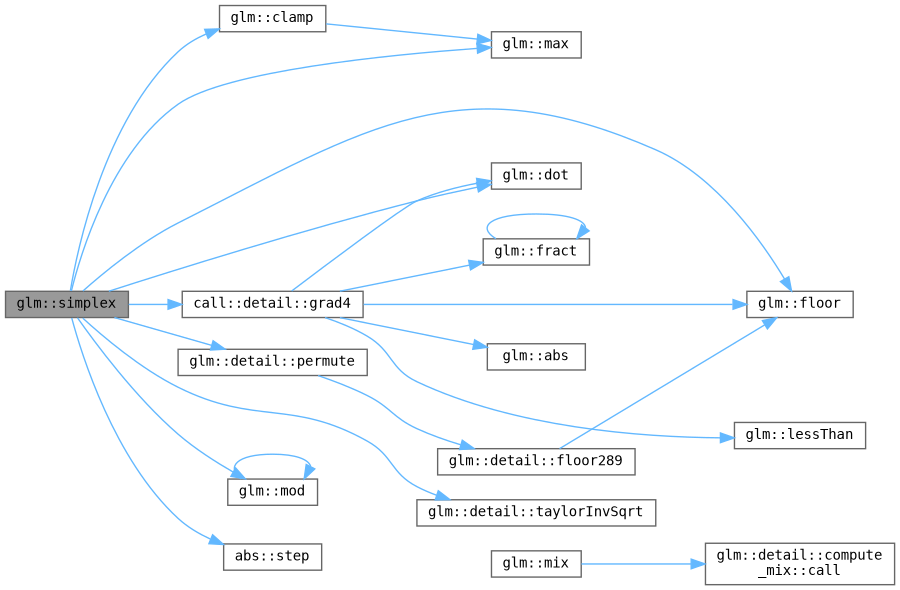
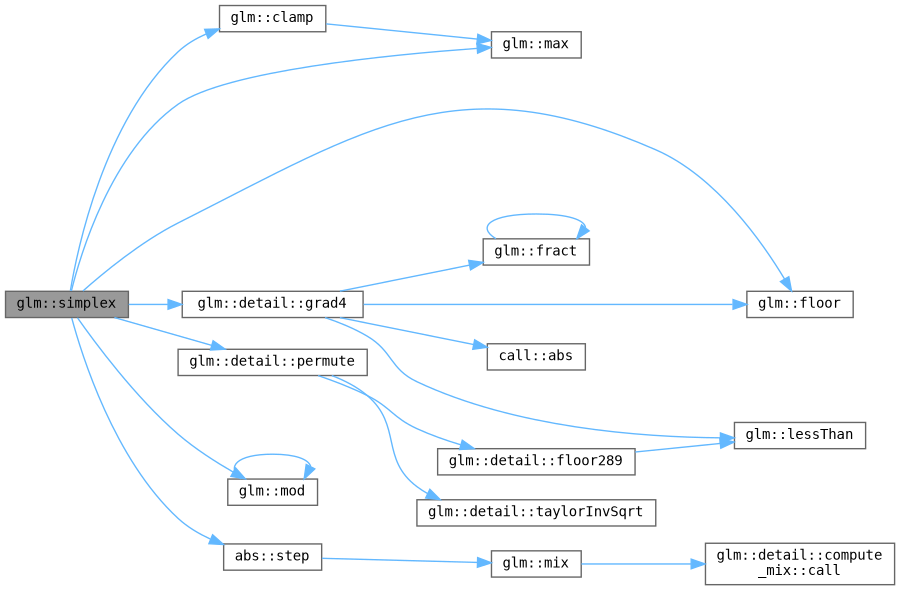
node "glm::dot": removed
node "call::detail::grad4": label "call::detail::grad4" -> "glm::detail::grad4"
node "glm::abs": label "glm::abs" -> "call::abs"
edge "glm::detail::floor289" -> "glm::floor": now "glm::detail::floor289" -> "glm::lessThan"
edge "glm::simplex" -> "glm::detail::taylorInvSqrt": now "glm::detail::permute" -> "glm::detail::taylorInvSqrt"
edge "abs::step" -> "glm::mix": added
